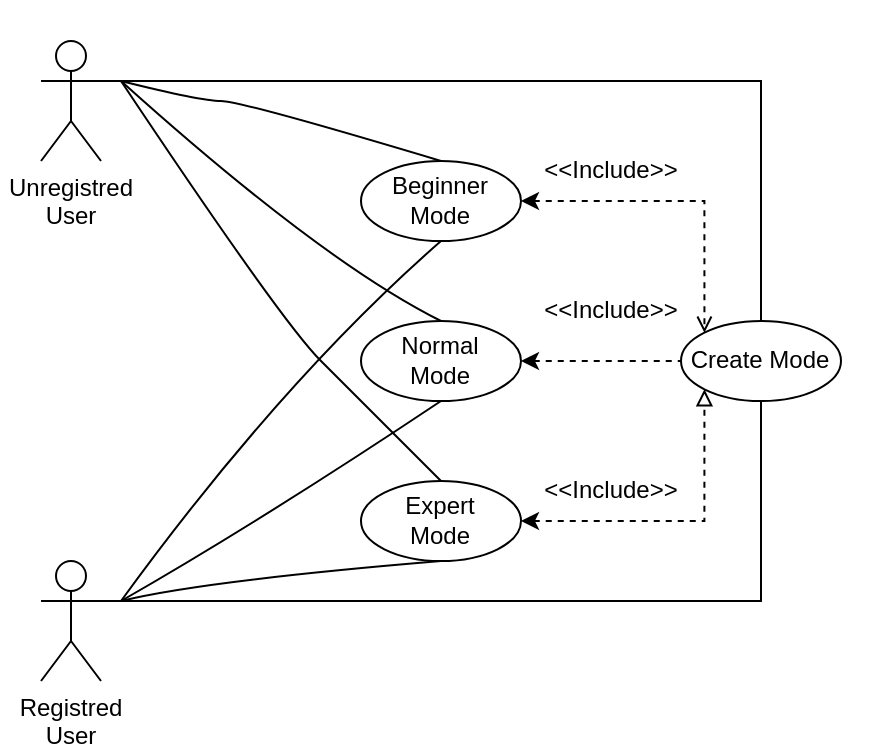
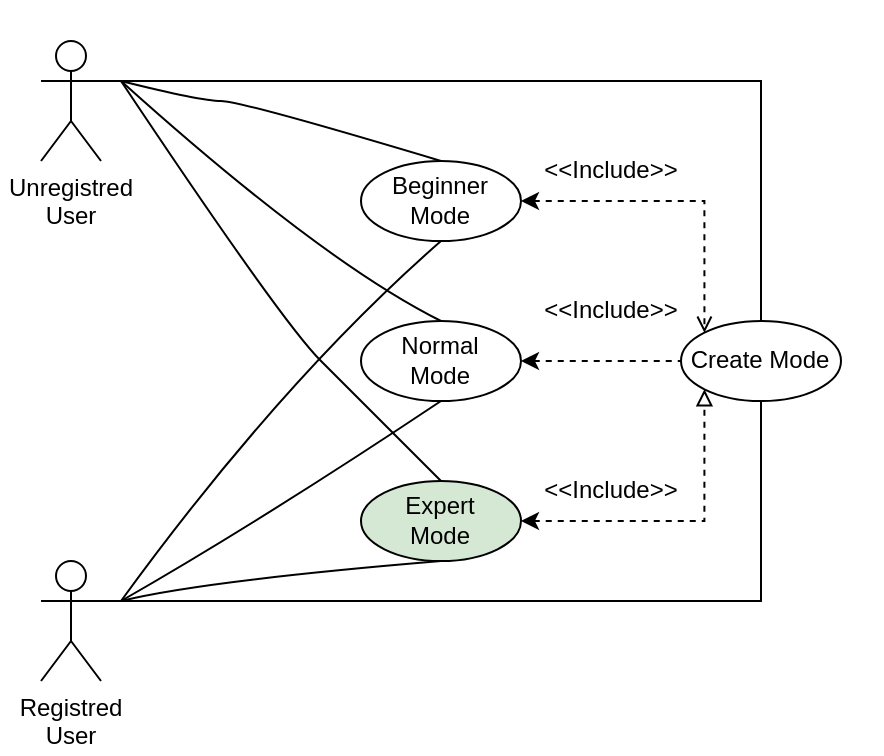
node "Expert Mode": fillcolor #ffffff -> #d5e8d4
